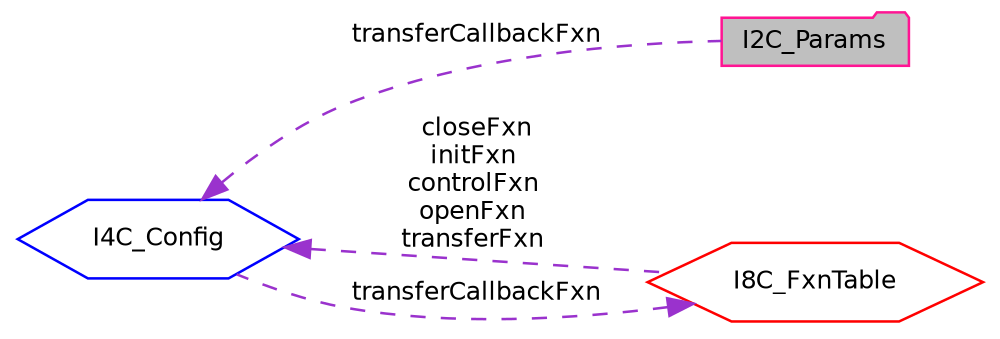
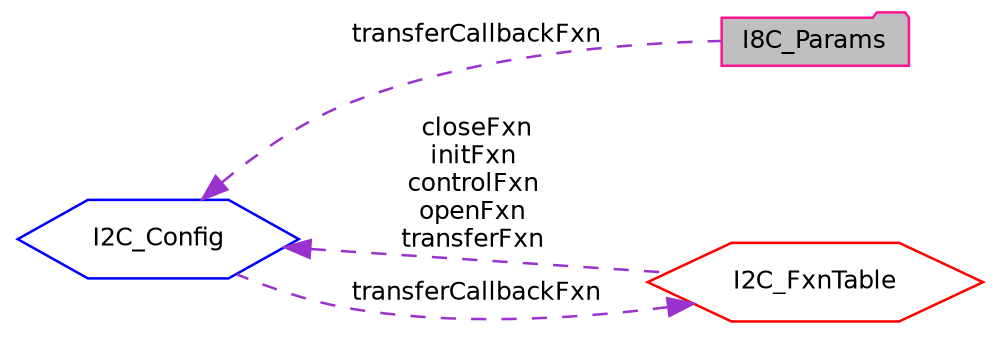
node "I2C_Params": label "I2C_Params" -> "I8C_Params"
node "I4C_Config": label "I4C_Config" -> "I2C_Config"
node "I8C_FxnTable": label "I8C_FxnTable" -> "I2C_FxnTable"
